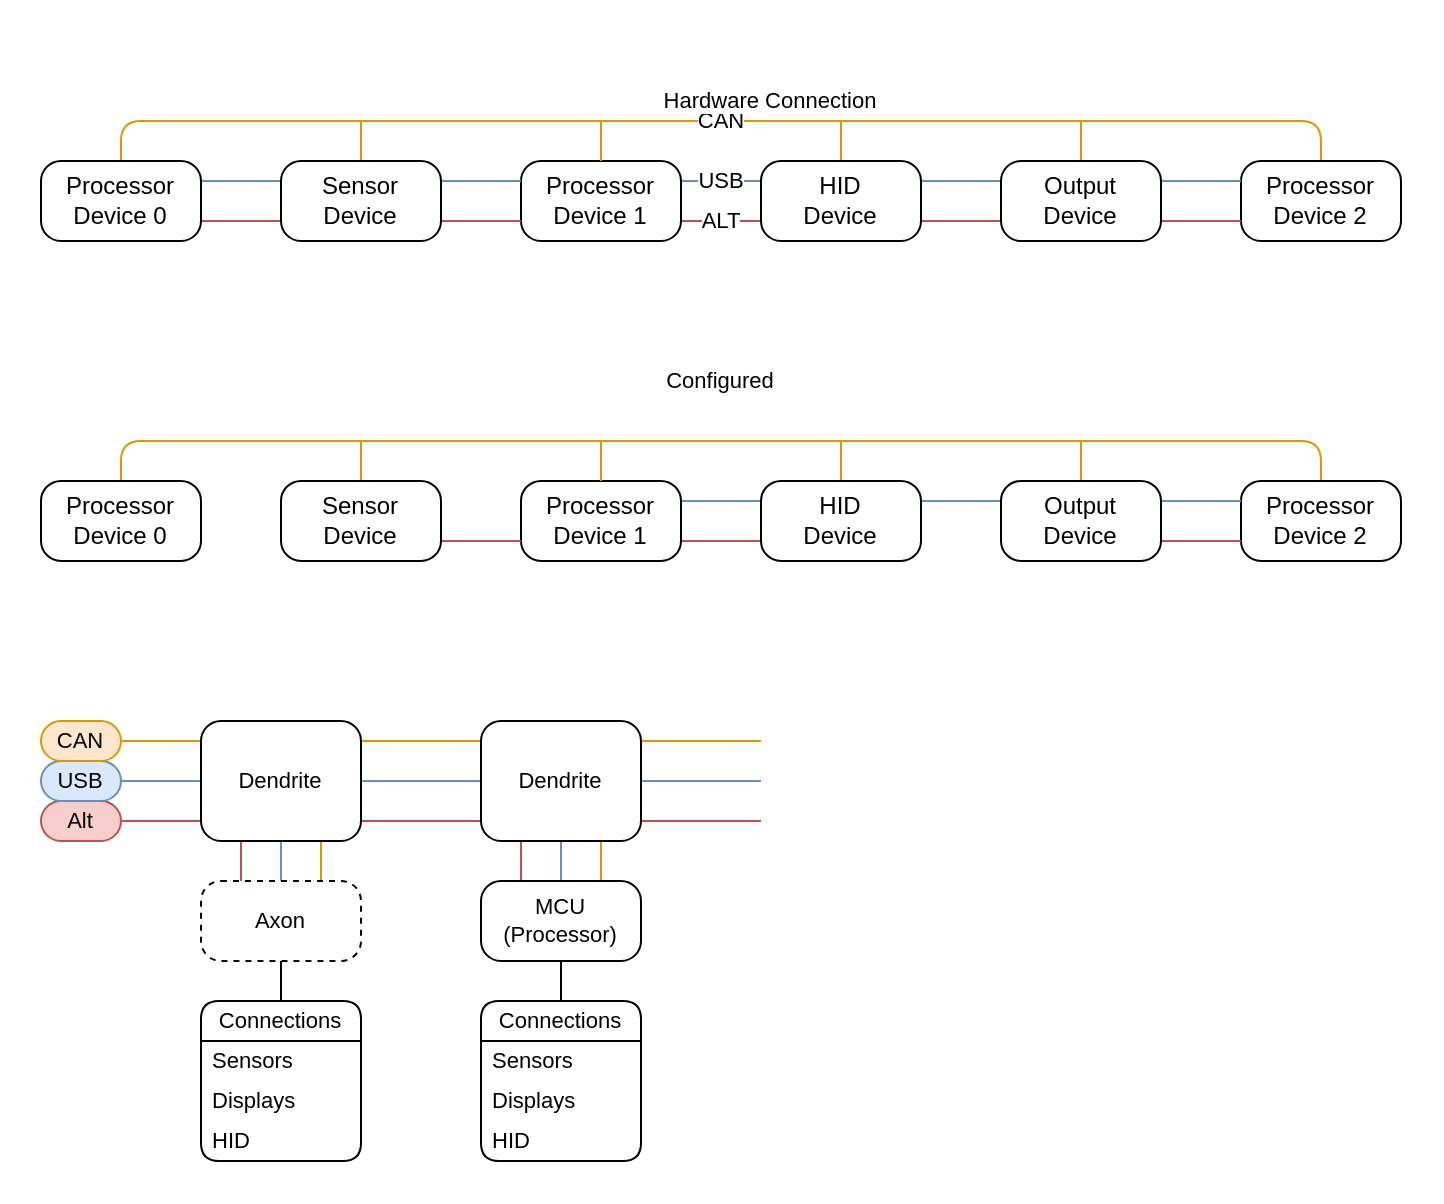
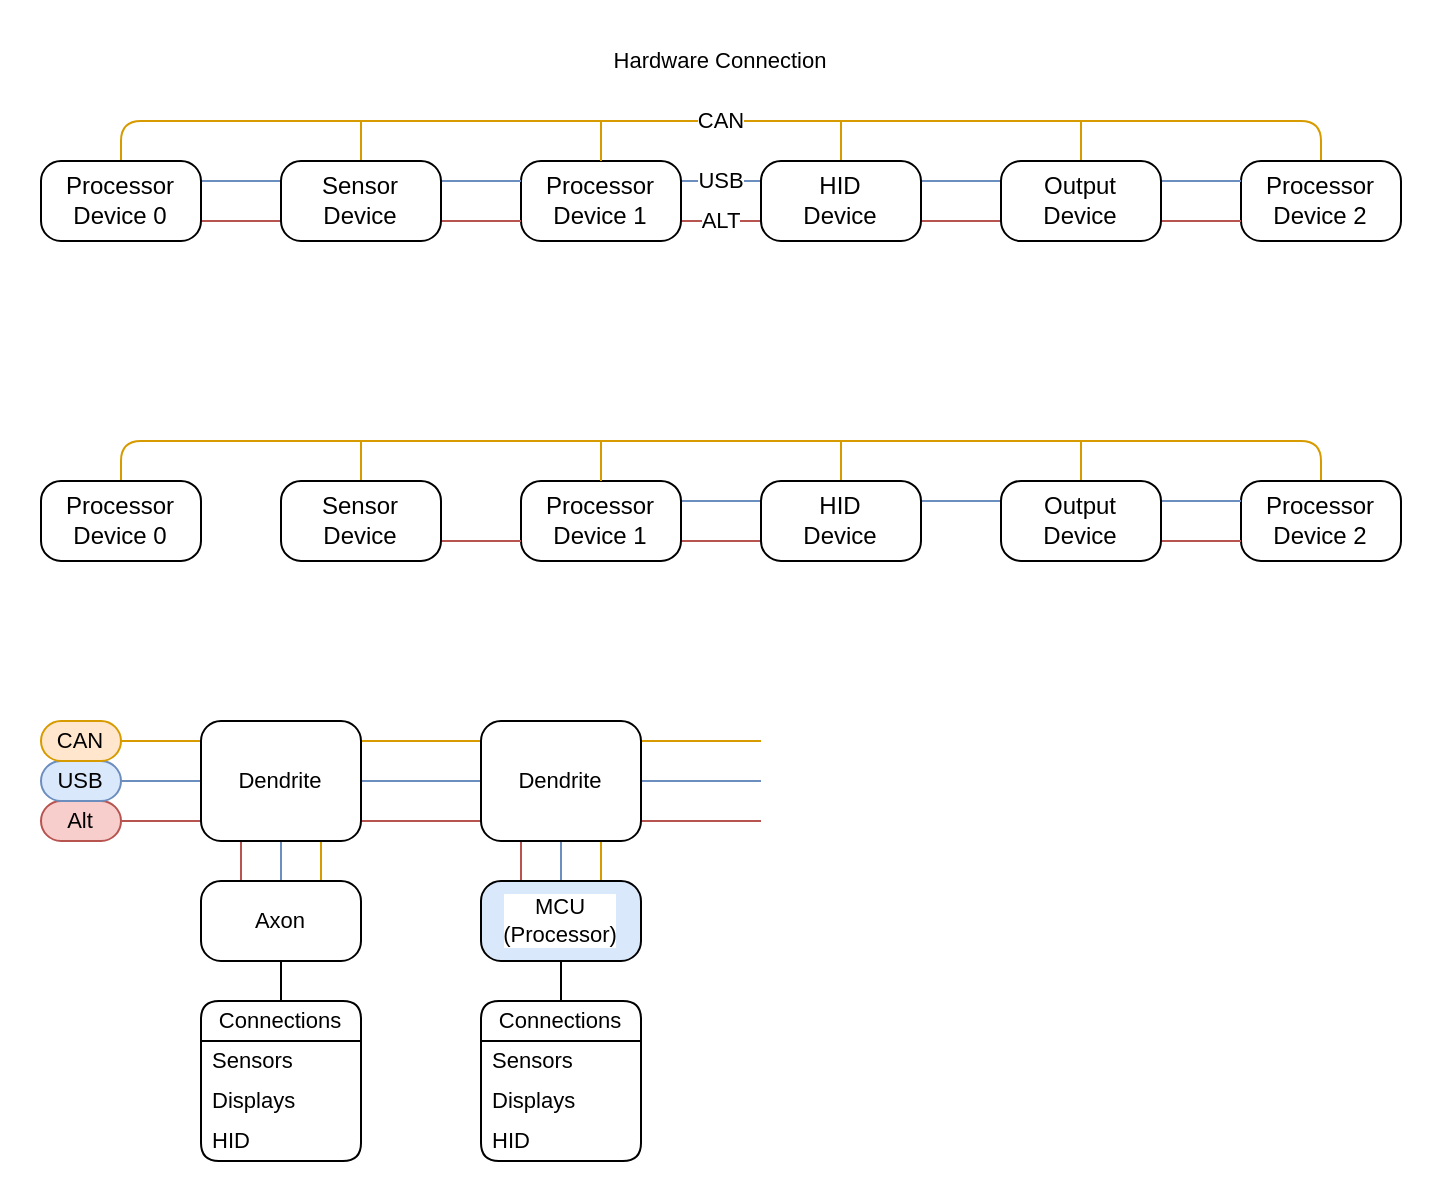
node "Hardware Connection": moved (771, 101) -> (721, 61)
node "Configured": removed
node "Axon": style dashed -> solid
node "MCU (Processor)": fillcolor #ffffff -> #dae8fc
